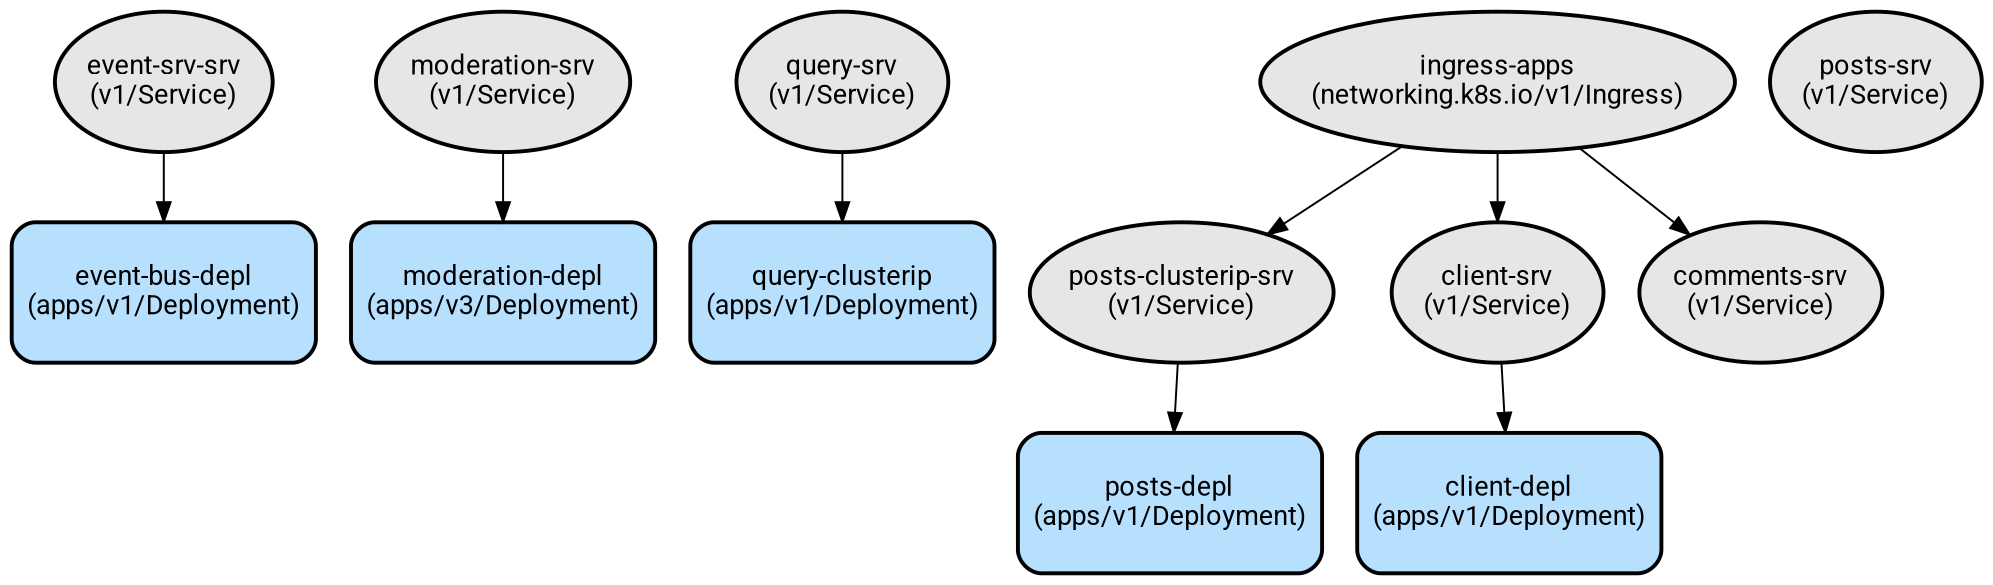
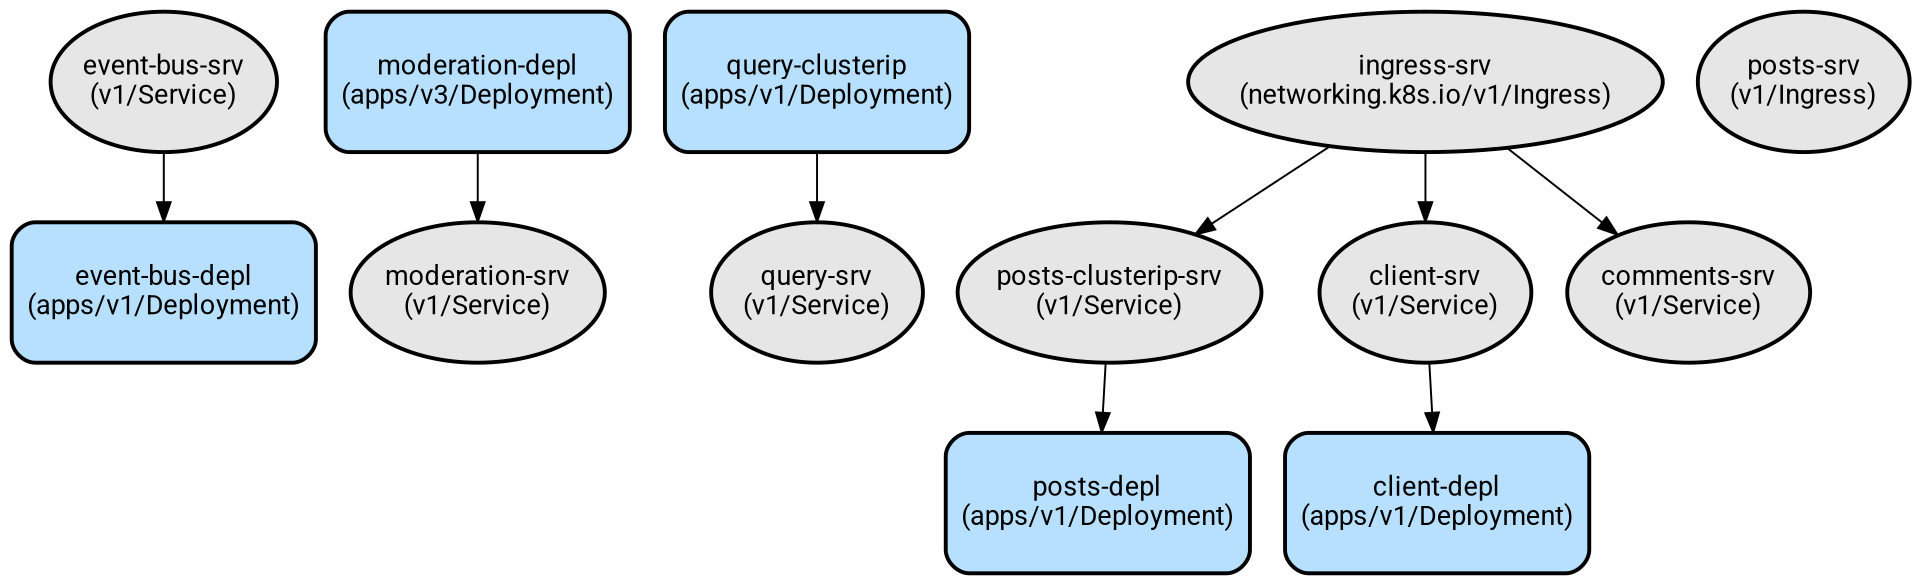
node "event-srv-srv (v1/Service)": label "event-srv-srv (v1/Service)" -> "event-bus-srv (v1/Service)"
node "ingress-apps (networking.k8s.io/v1/Ingress)": label "ingress-apps (networking.k8s.io/v1/Ingress)" -> "ingress-srv (networking.k8s.io/v1/Ingress)"
node "posts-srv (v1/Service)": label "posts-srv (v1/Service)" -> "posts-srv (v1/Ingress)"
edge "moderation-srv (v1/Service)" -> "moderation-depl (apps/v3/Deployment)": reversed
edge "query-srv (v1/Service)" -> "query-clusterip (apps/v1/Deployment)": reversed
